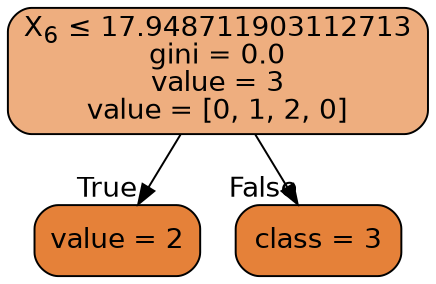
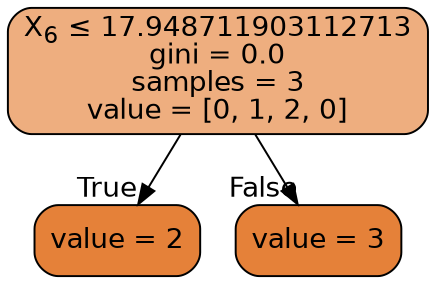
node "X": text "value = 3" -> "samples = 3"
node "class = 3": label "class = 3" -> "value = 3"
